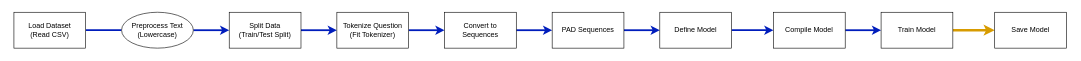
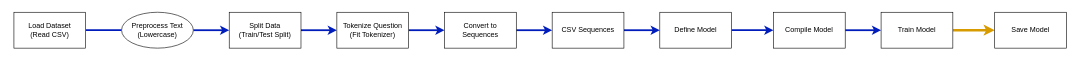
node "PAD Sequences": label "PAD Sequences" -> "CSV Sequences"
